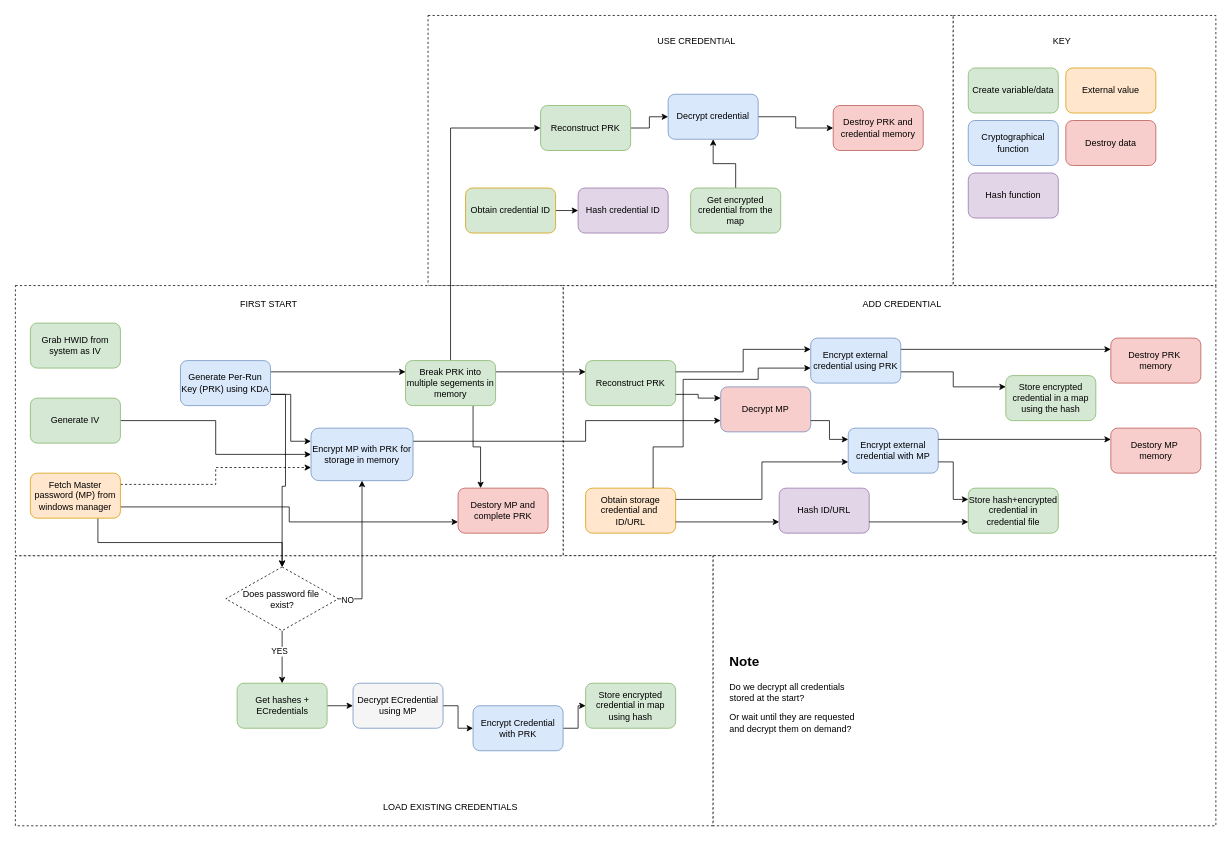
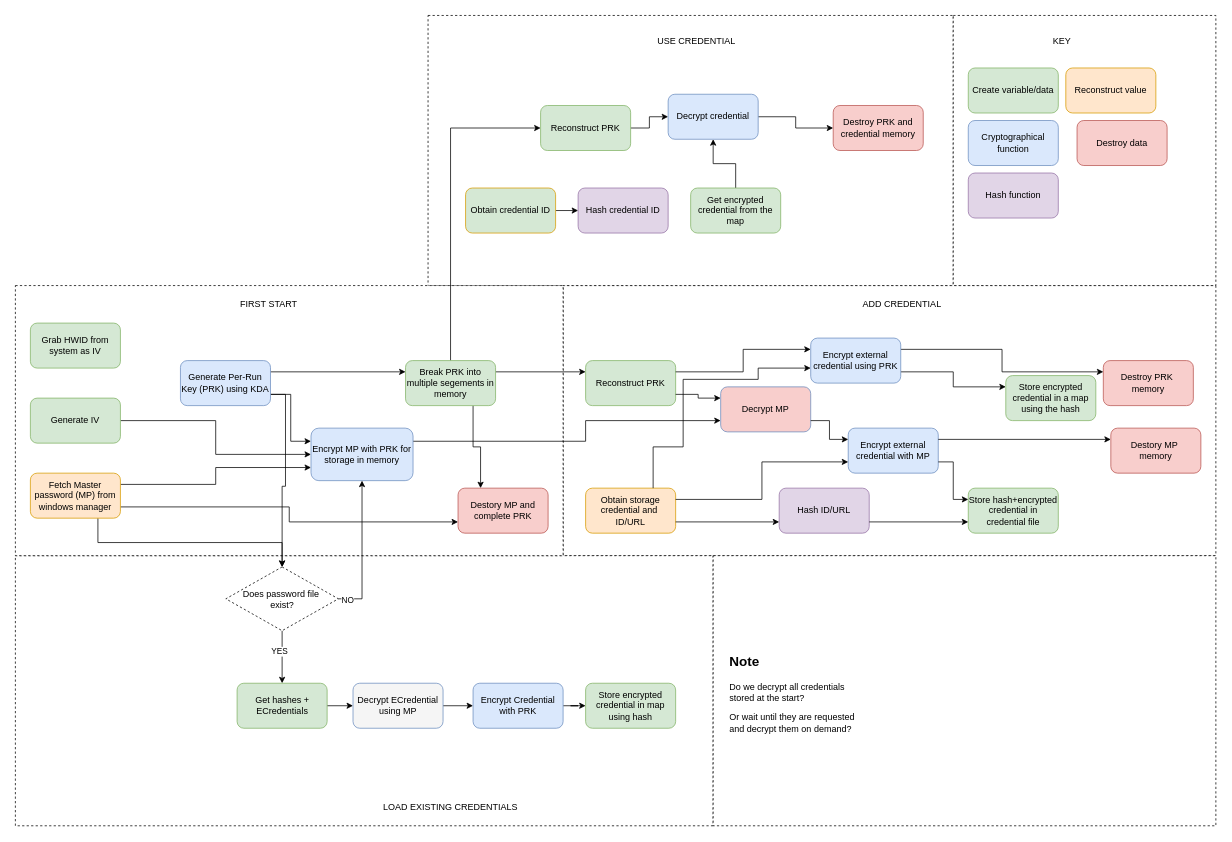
node "External value": label "External value" -> "Reconstruct value"
node "Destroy data": moved (1110, 143) -> (1122, 143)
node "Destroy PRK memory": moved (1155, 360) -> (1148, 383)
edge "Fetch Master password (MP) from windows manager" -> "Encrypt MP with PRK for storage in memory": style dashed -> solid
node "Encrypt Credential with PRK": moved (518, 728) -> (518, 705)
